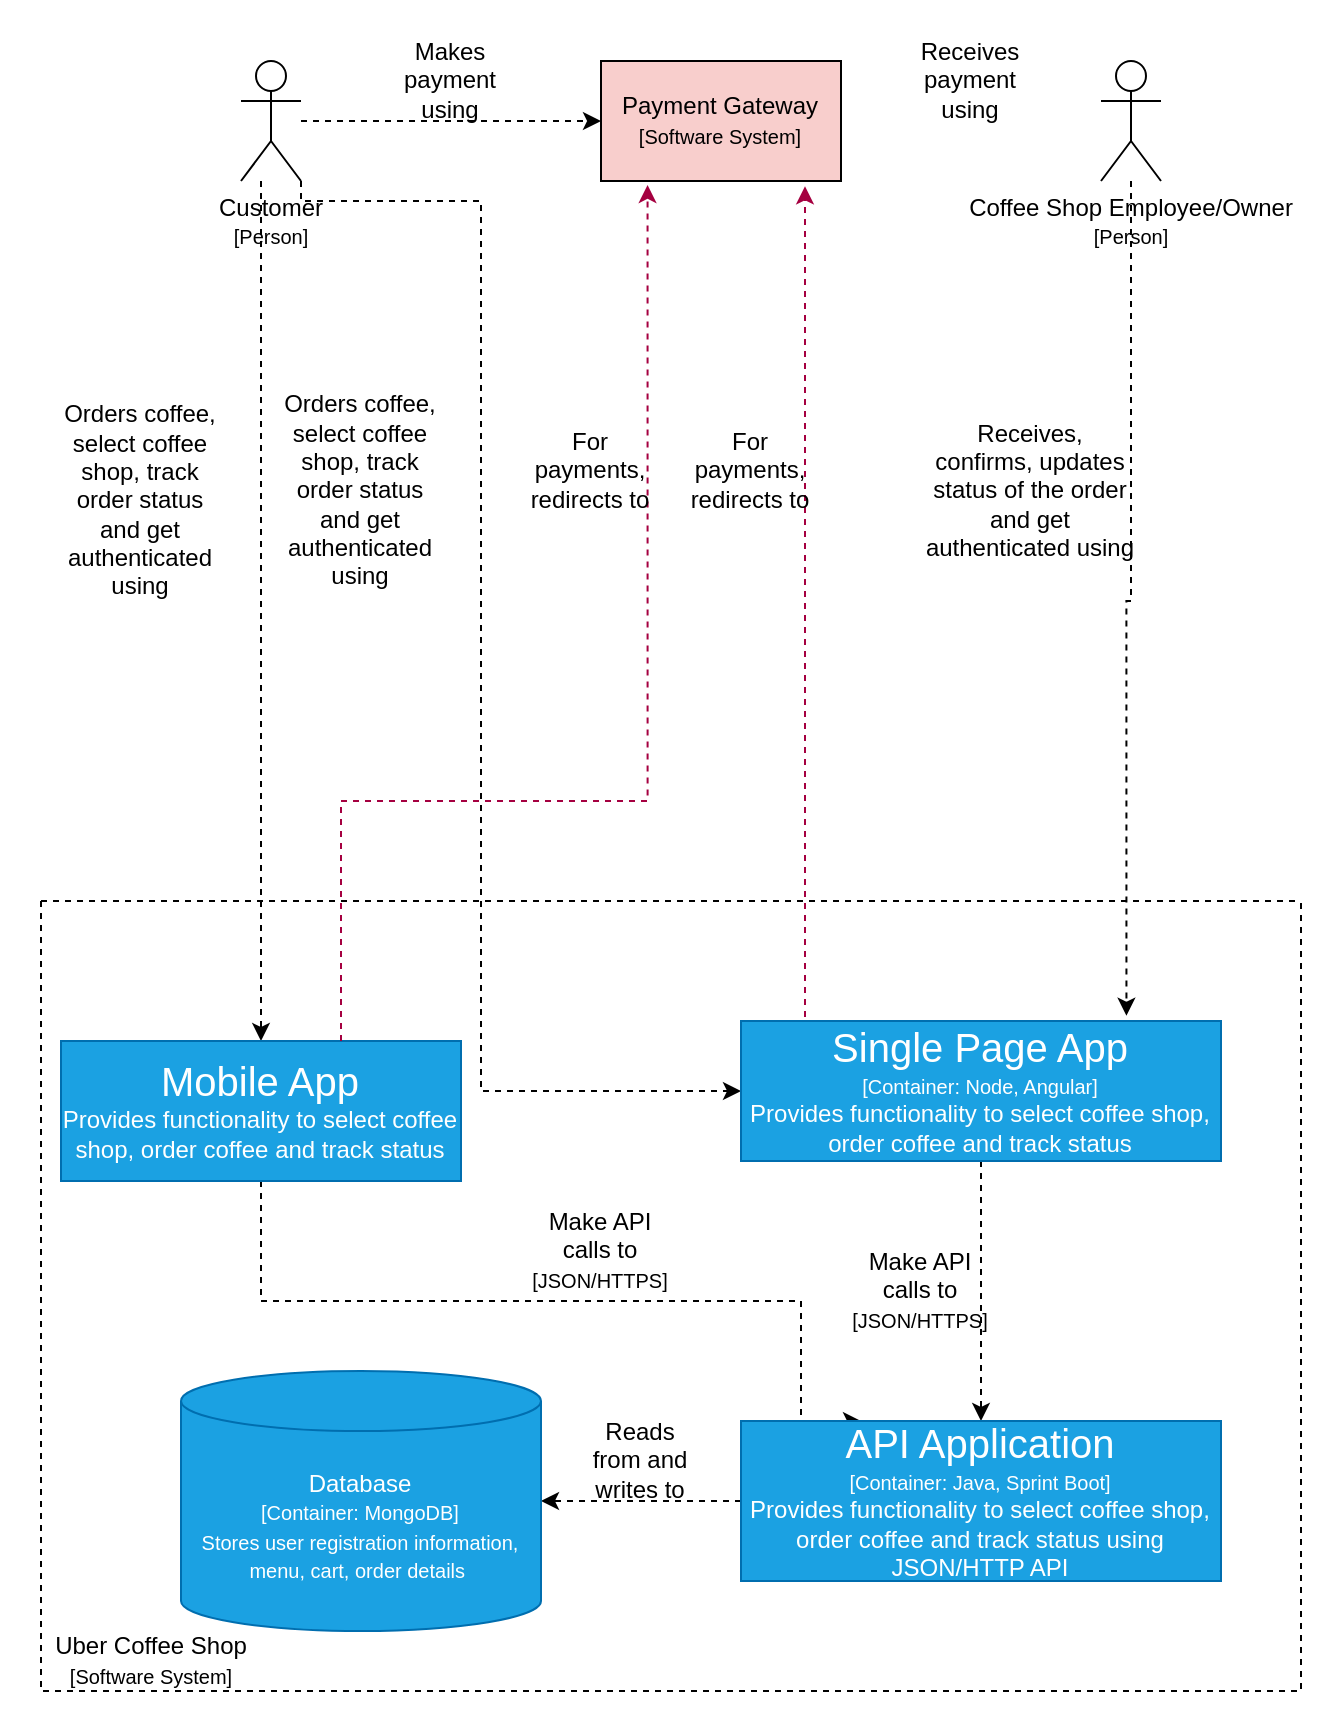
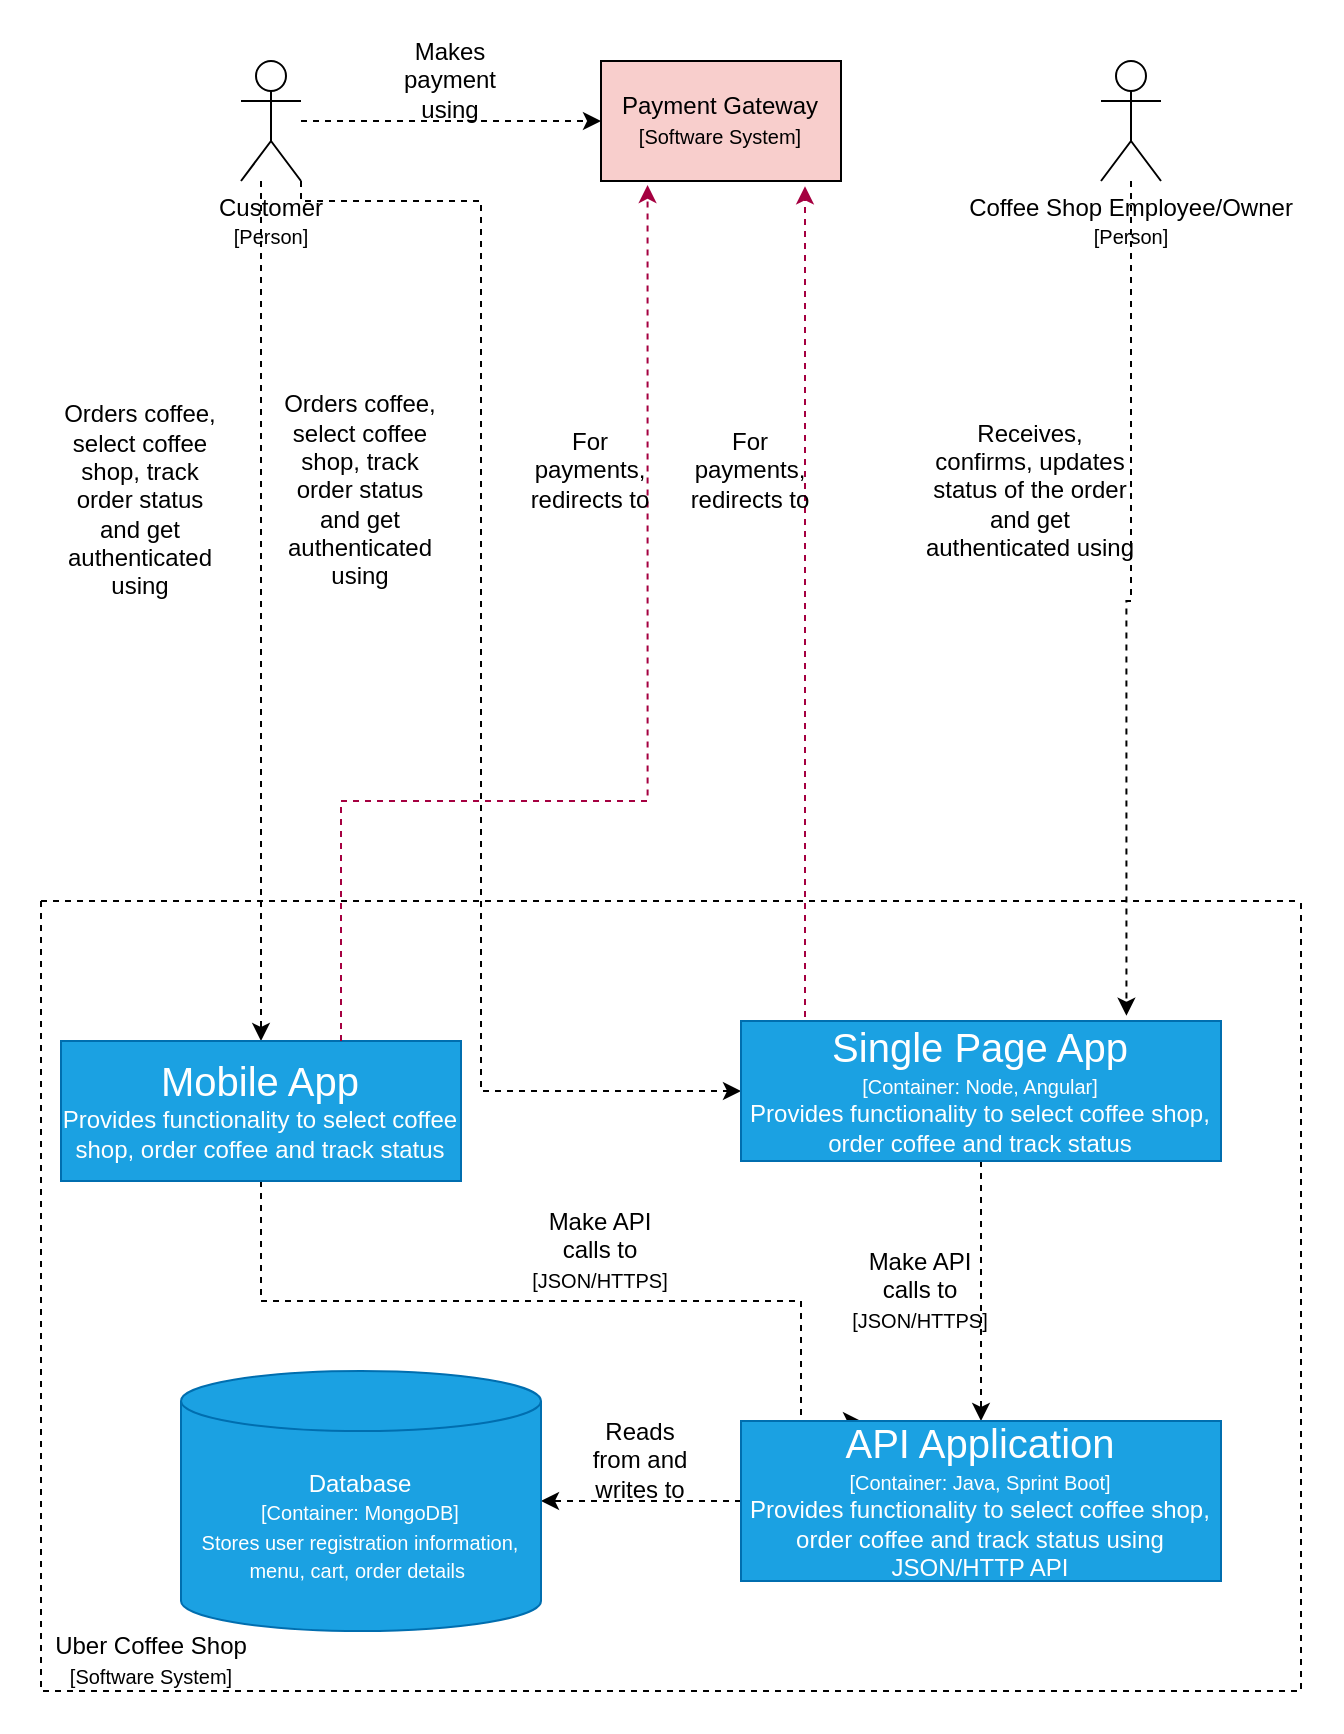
node "Receives payment using": removed
